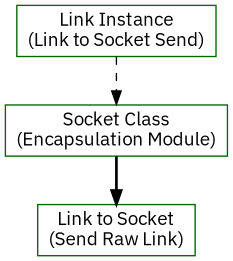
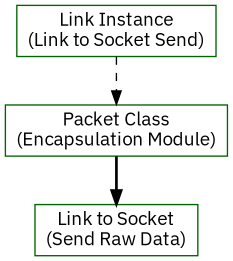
node "Socket Class (Encapsulation Module)": label "Socket Class (Encapsulation Module)" -> "Packet Class (Encapsulation Module)"
node "Link to Socket (Send Raw Link)": label "Link to Socket (Send Raw Link)" -> "Link to Socket (Send Raw Data)"
